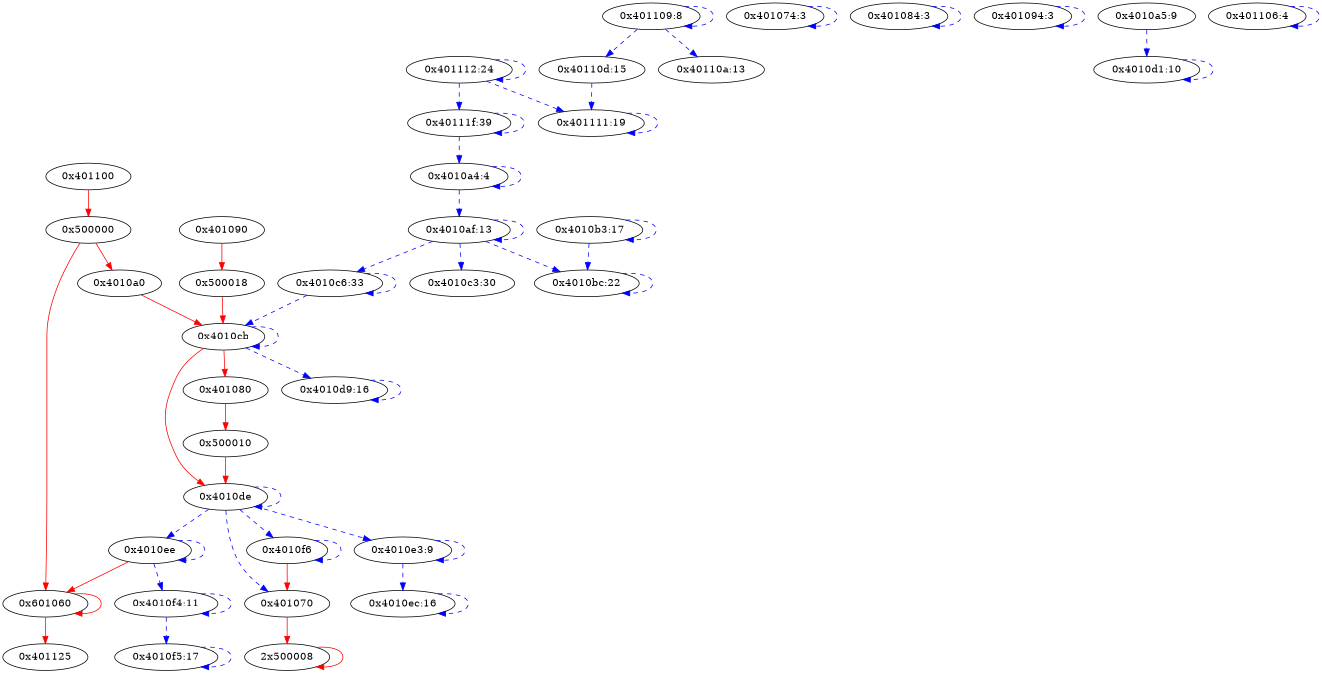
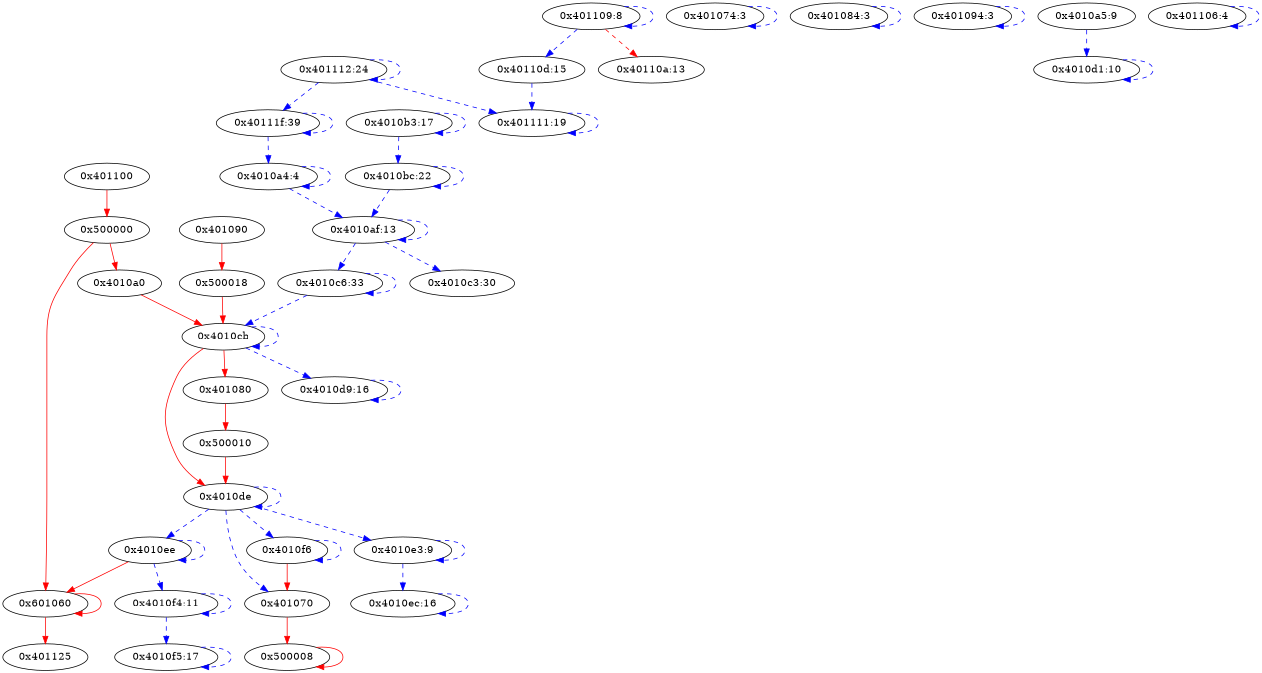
edge "0x401109:8" -> "0x40110a:13": color blue -> red
edge "0x4010af:13" -> "0x4010bc:22": reversed
node "2x500008": label "2x500008" -> "0x500008"
